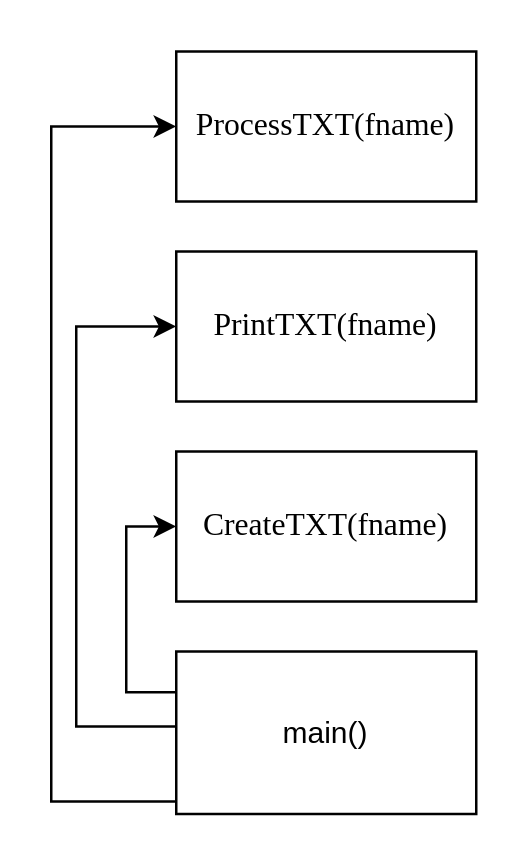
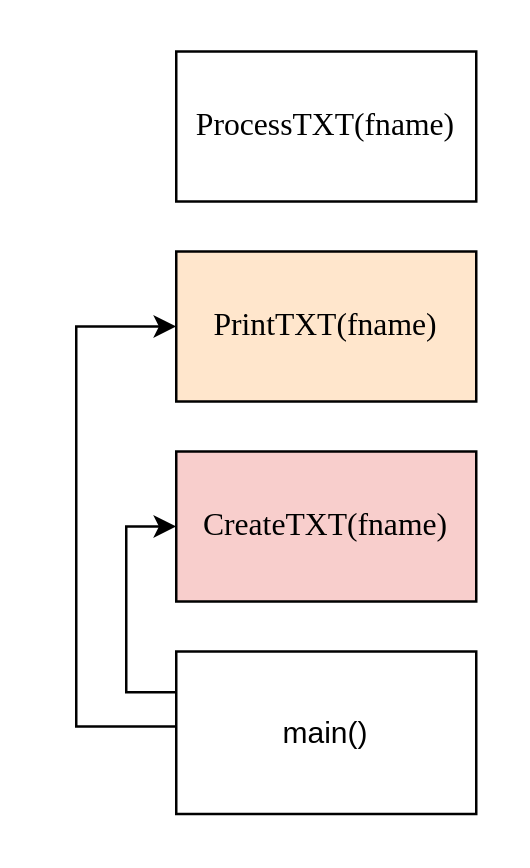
node "PrintTXT(fname)": fillcolor #ffffff -> #ffe6cc
edge "main()" -> "ProcessTXT(fname)": removed
node "CreateTXT(fname)": fillcolor #ffffff -> #f8cecc
